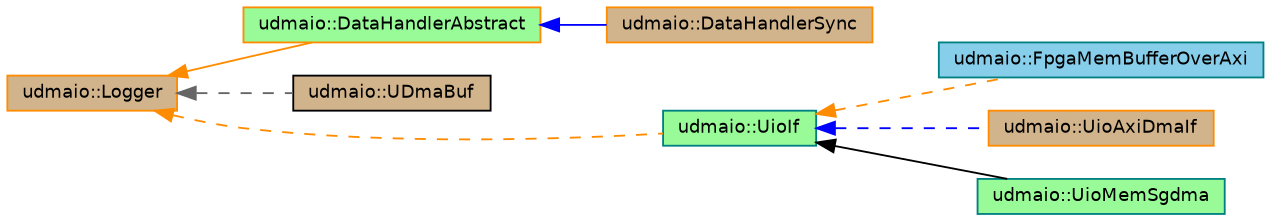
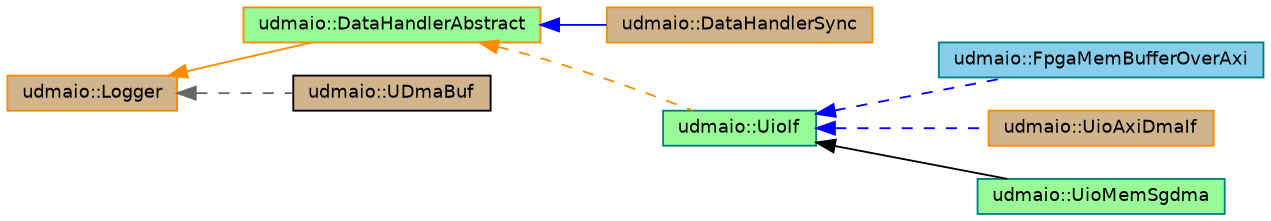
edge "udmaio::FpgaMemBufferOverAxi" -> "udmaio::UioIf": color darkorange -> blue
edge "udmaio::UioIf" -> "udmaio::Logger": now "udmaio::UioIf" -> "udmaio::DataHandlerAbstract"
